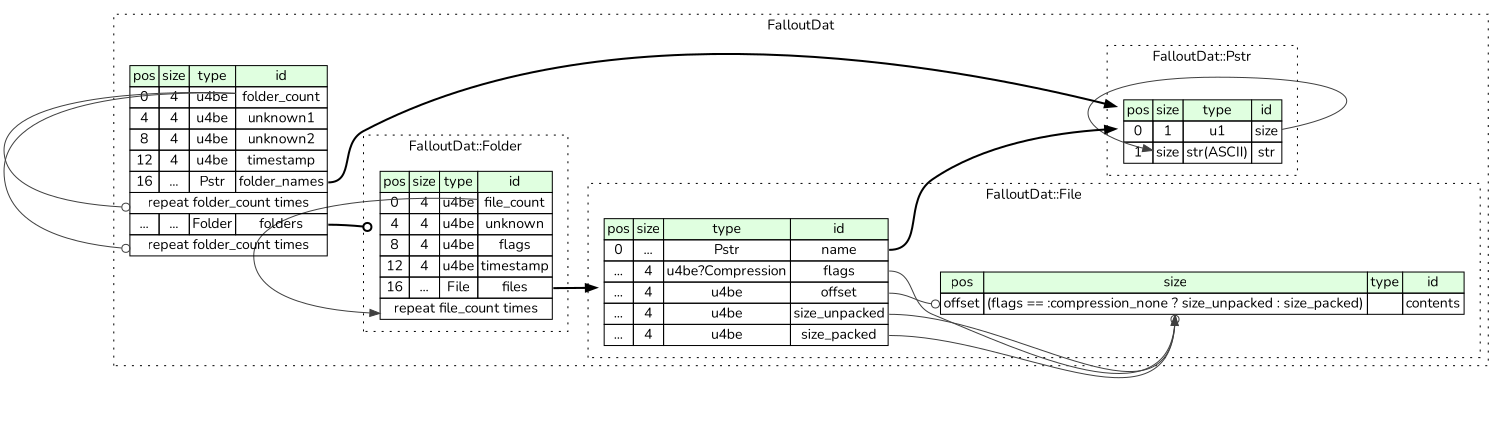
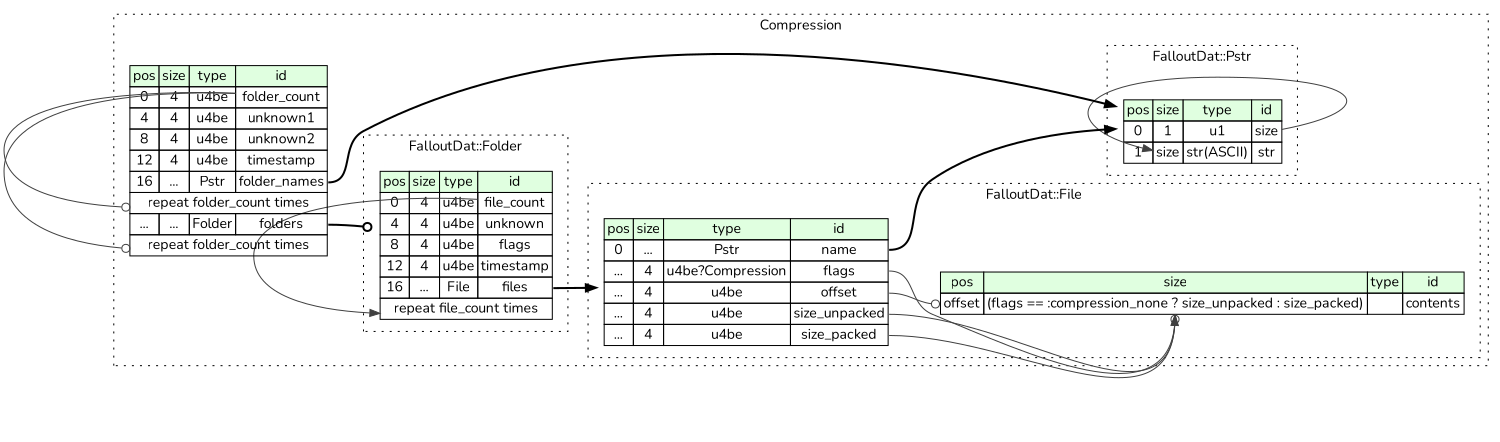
cluster "FalloutDat": label "FalloutDat" -> "Compression"
